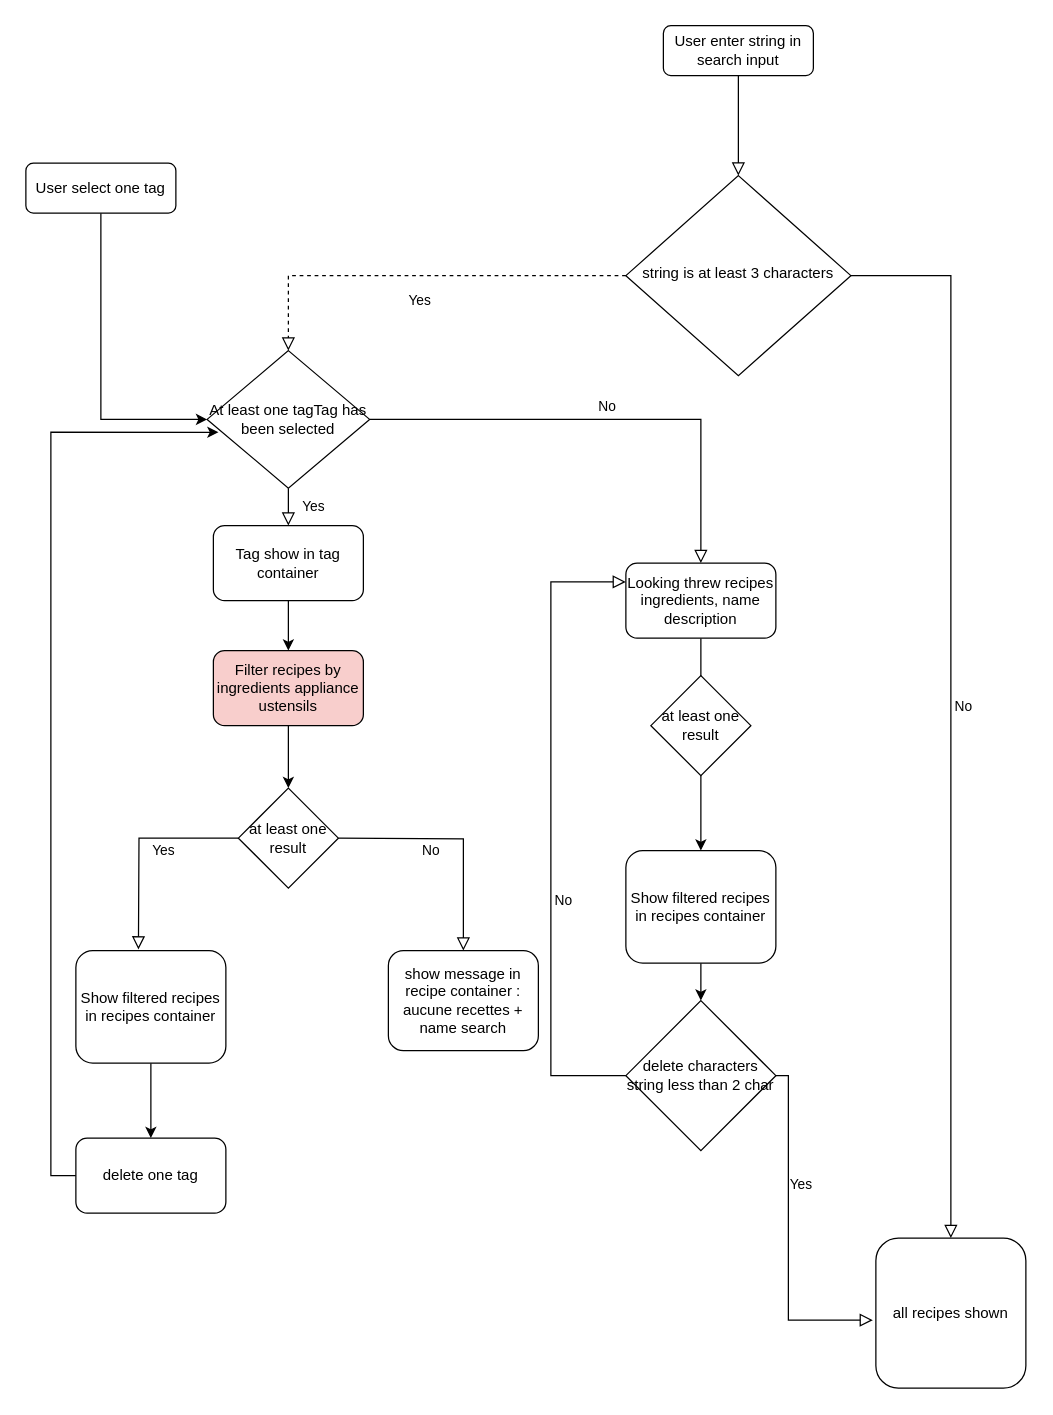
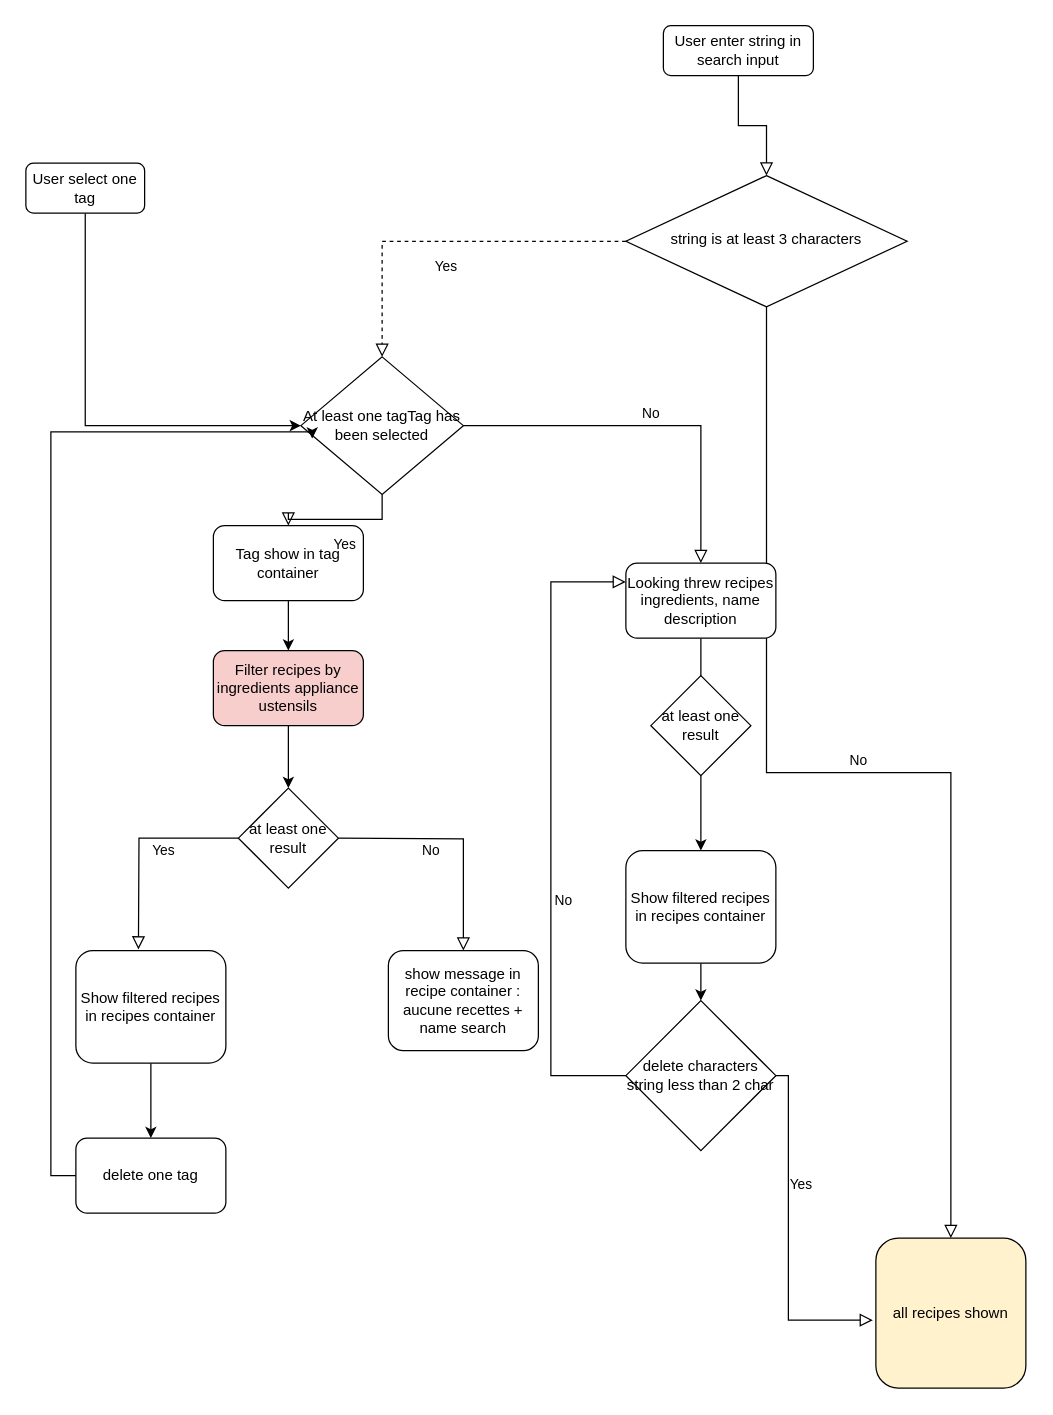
node "User select one tag": size 150x50 -> 119x50
node "string is at least 3 characters": size 225x200 -> 281x131
node "At least one tagTag has been selected": moved (288, 419) -> (382, 426)
node "all recipes shown": fillcolor #ffffff -> #fff2cc
